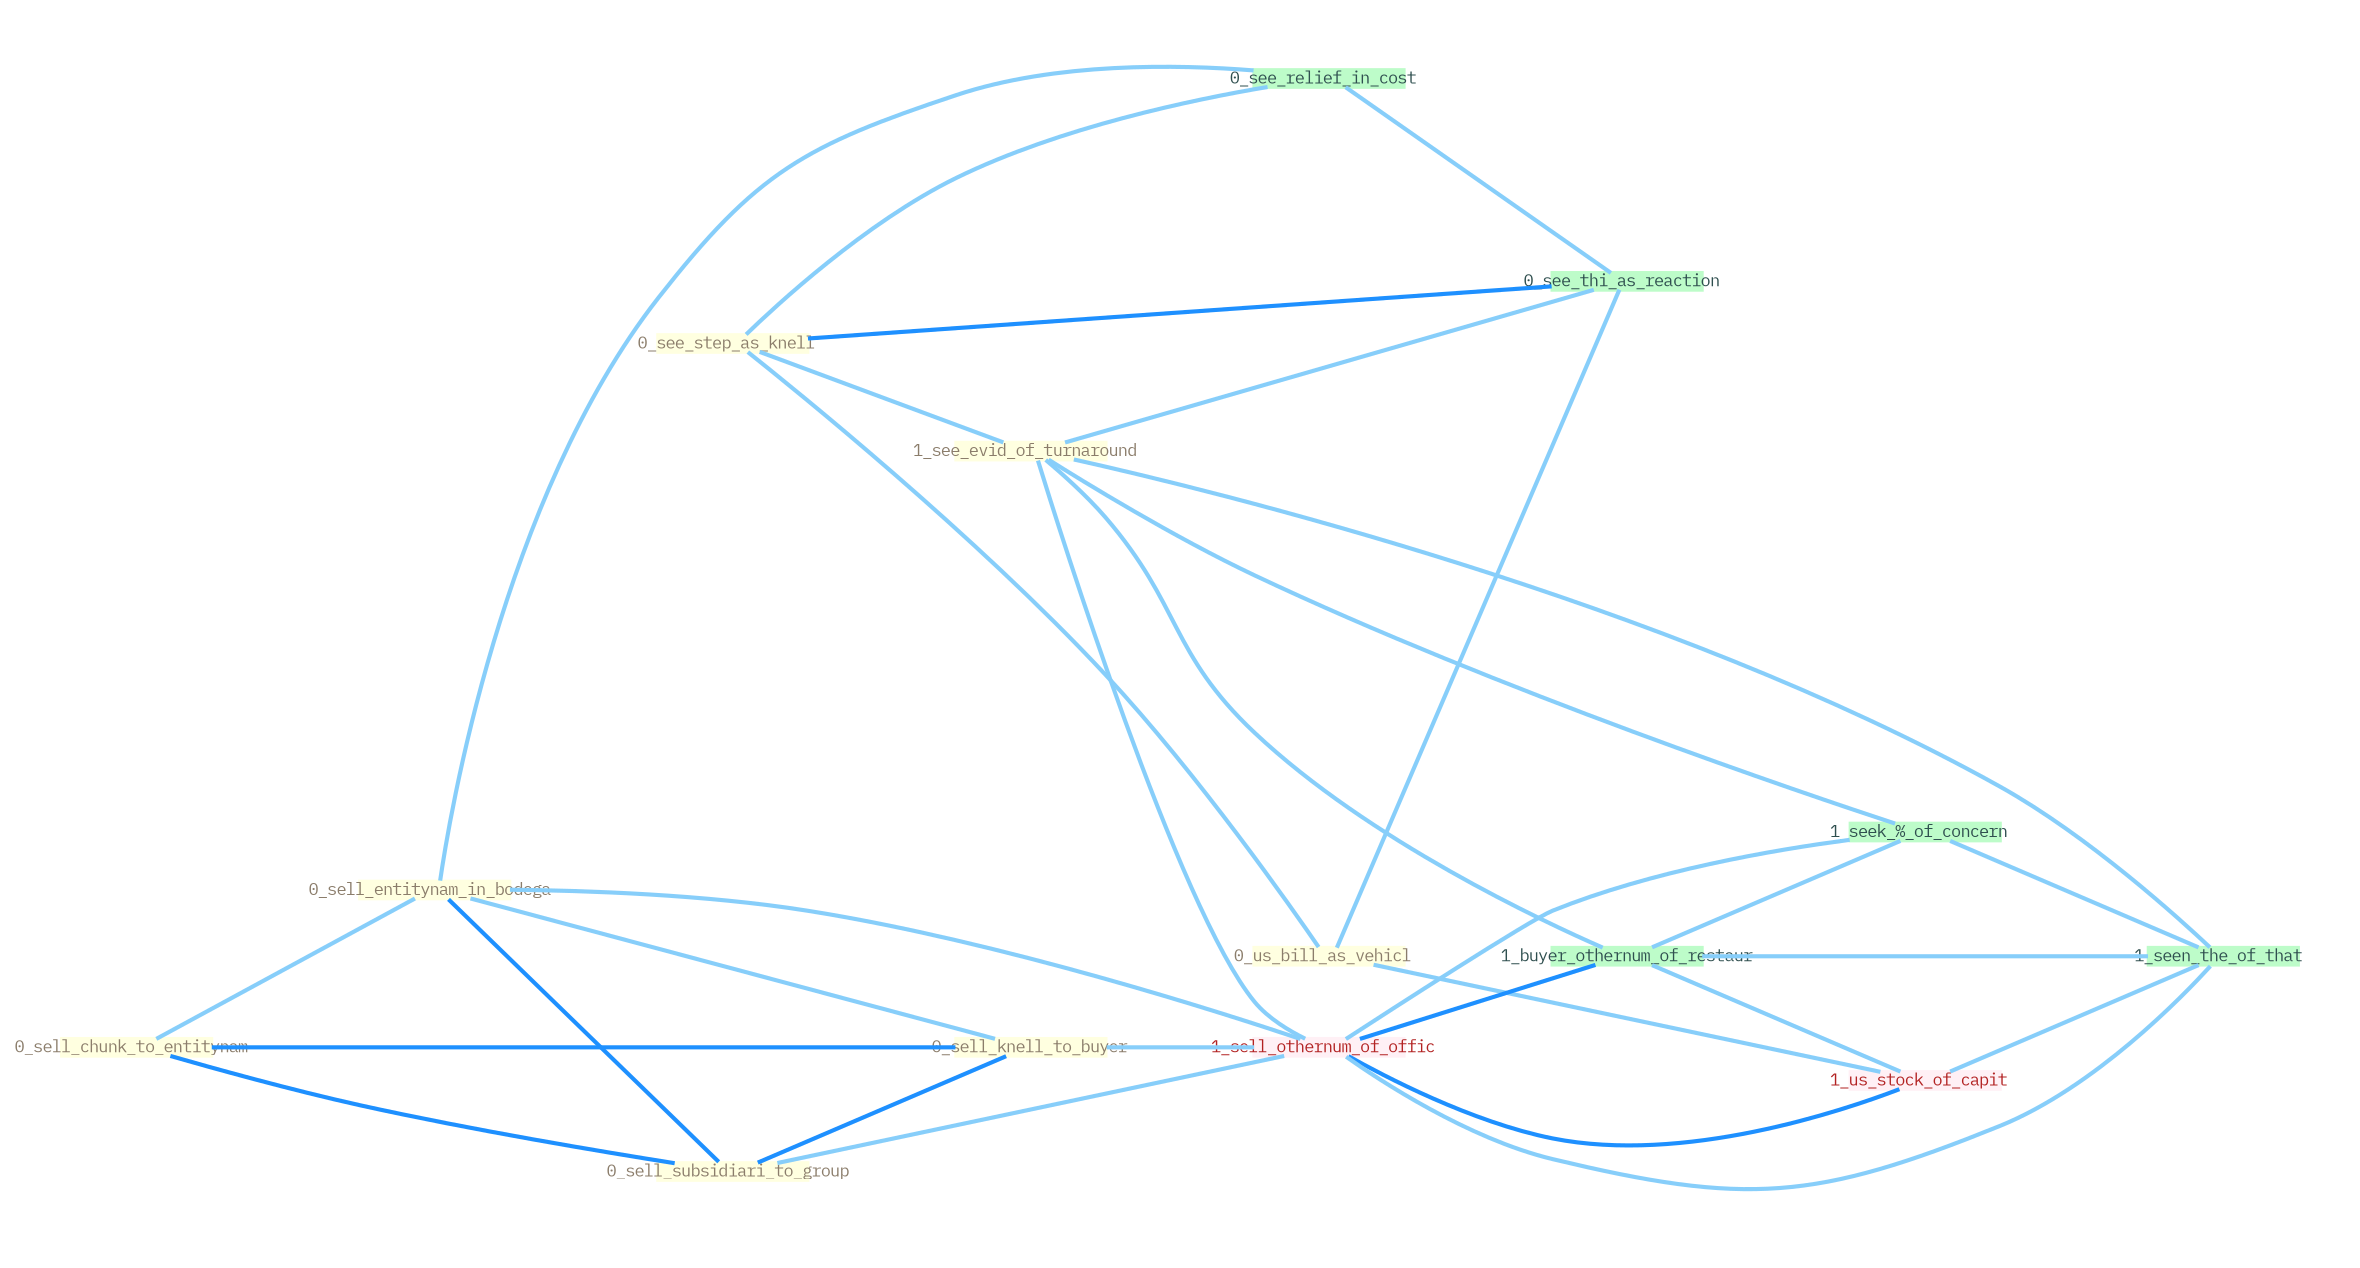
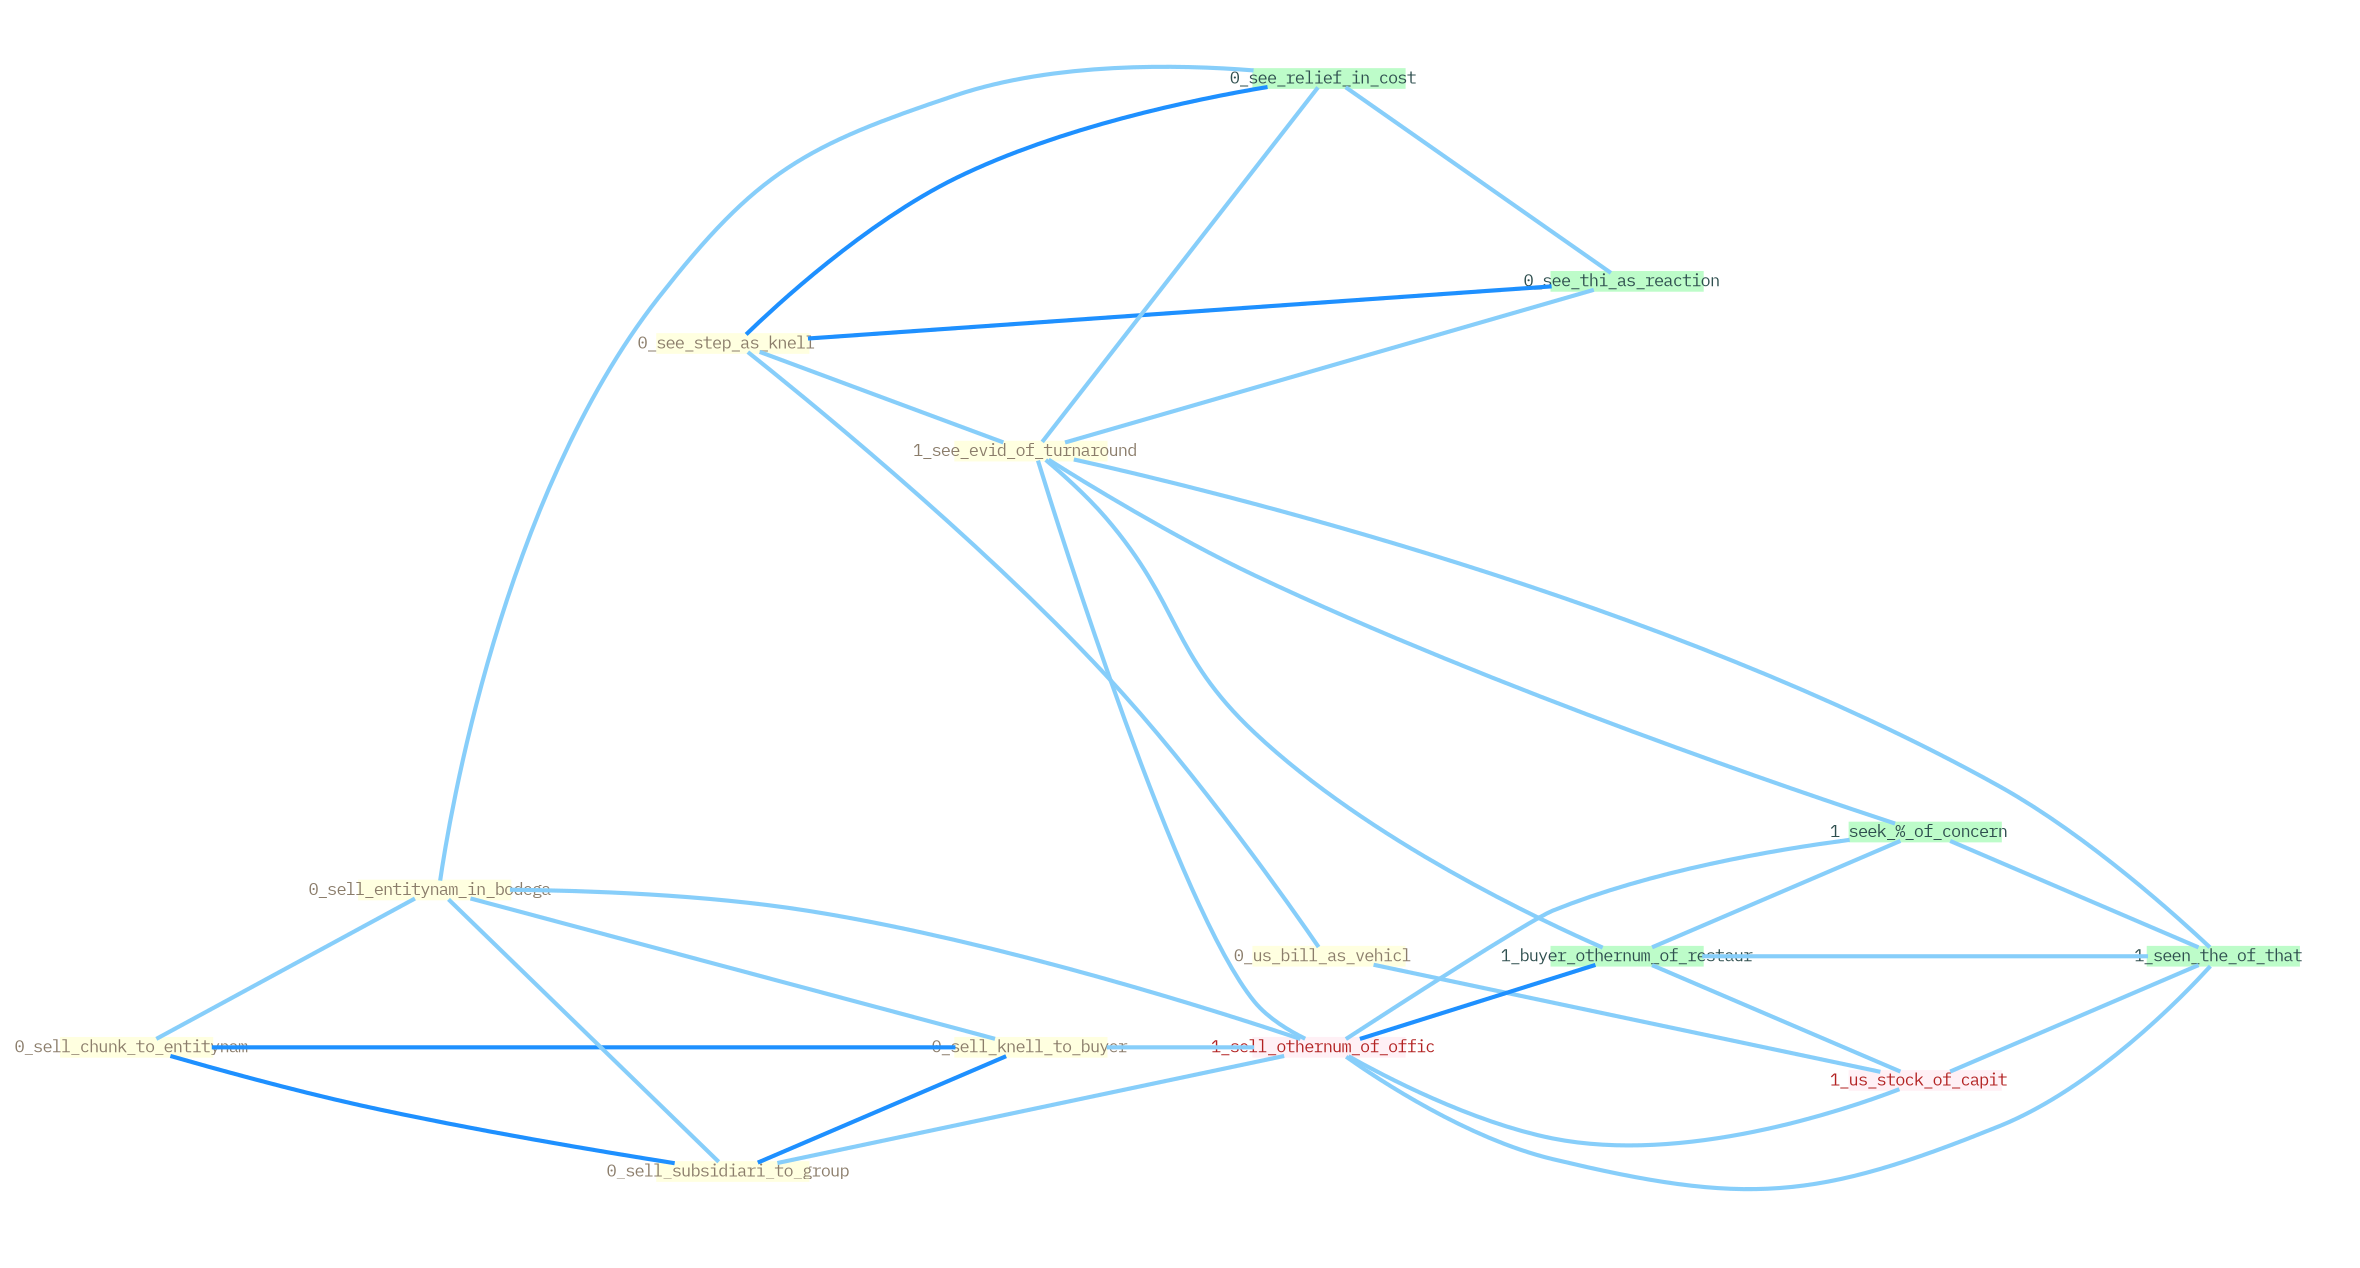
edge "0_see_relief_in_cost" -- "0_see_step_as_knell": color #87cefa -> #1e90ff
edge "0_see_relief_in_cost" -- "1_see_evid_of_turnaround": added
edge "0_see_thi_as_reaction" -- "0_us_bill_as_vehicl": removed
edge "0_sell_entitynam_in_bodega" -- "0_sell_subsidiari_to_group": color #1e90ff -> #87cefa
edge "1_sell_othernum_of_offic" -- "1_us_stock_of_capit": color #1e90ff -> #87cefa
